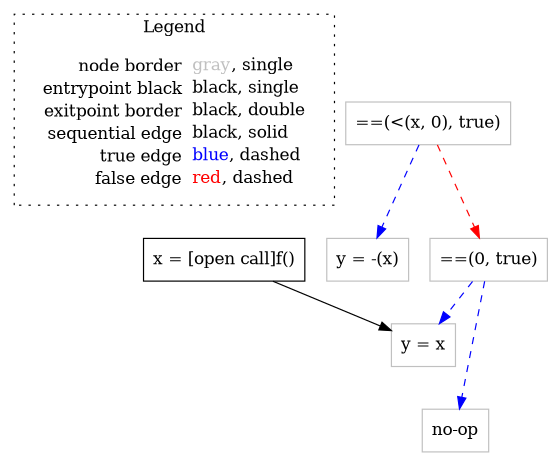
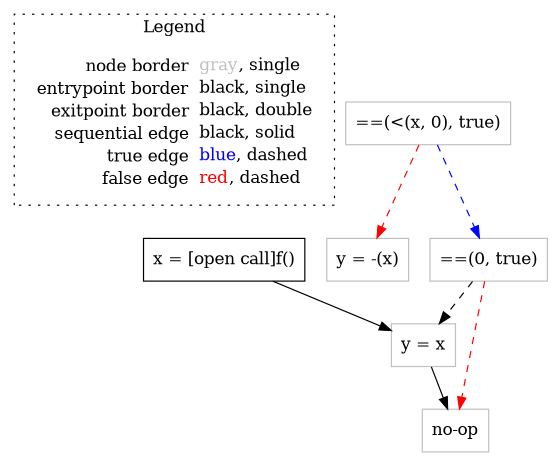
node "node border": text "entrypoint black" -> "entrypoint border"
edge "==(<(x, 0), true)" -> "y = -(x)": color blue -> red
edge "==(<(x, 0), true)" -> "==(0, true)": color red -> blue
edge "==(0, true)" -> "y = x": color blue -> black
edge "==(0, true)" -> "no-op": color blue -> red
edge "y = x" -> "no-op": added
